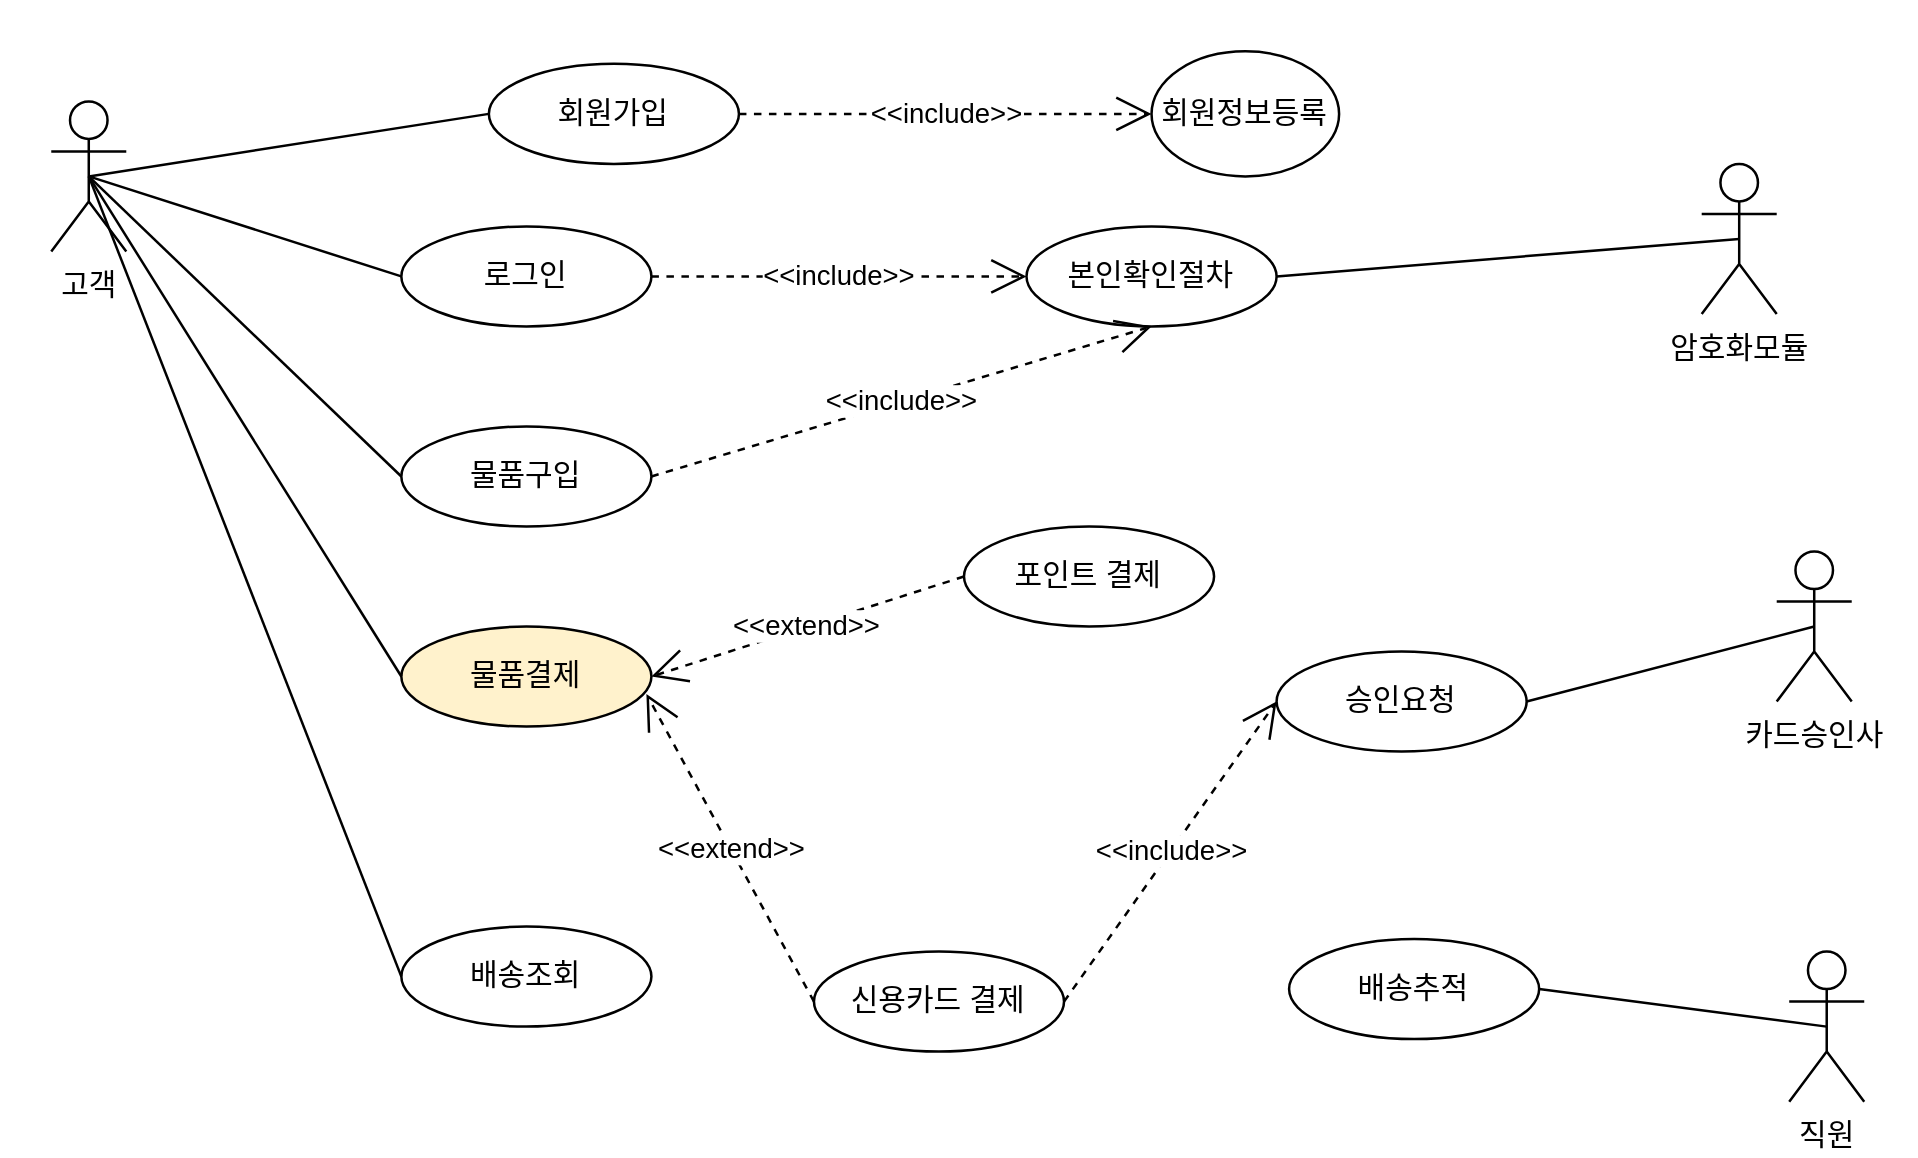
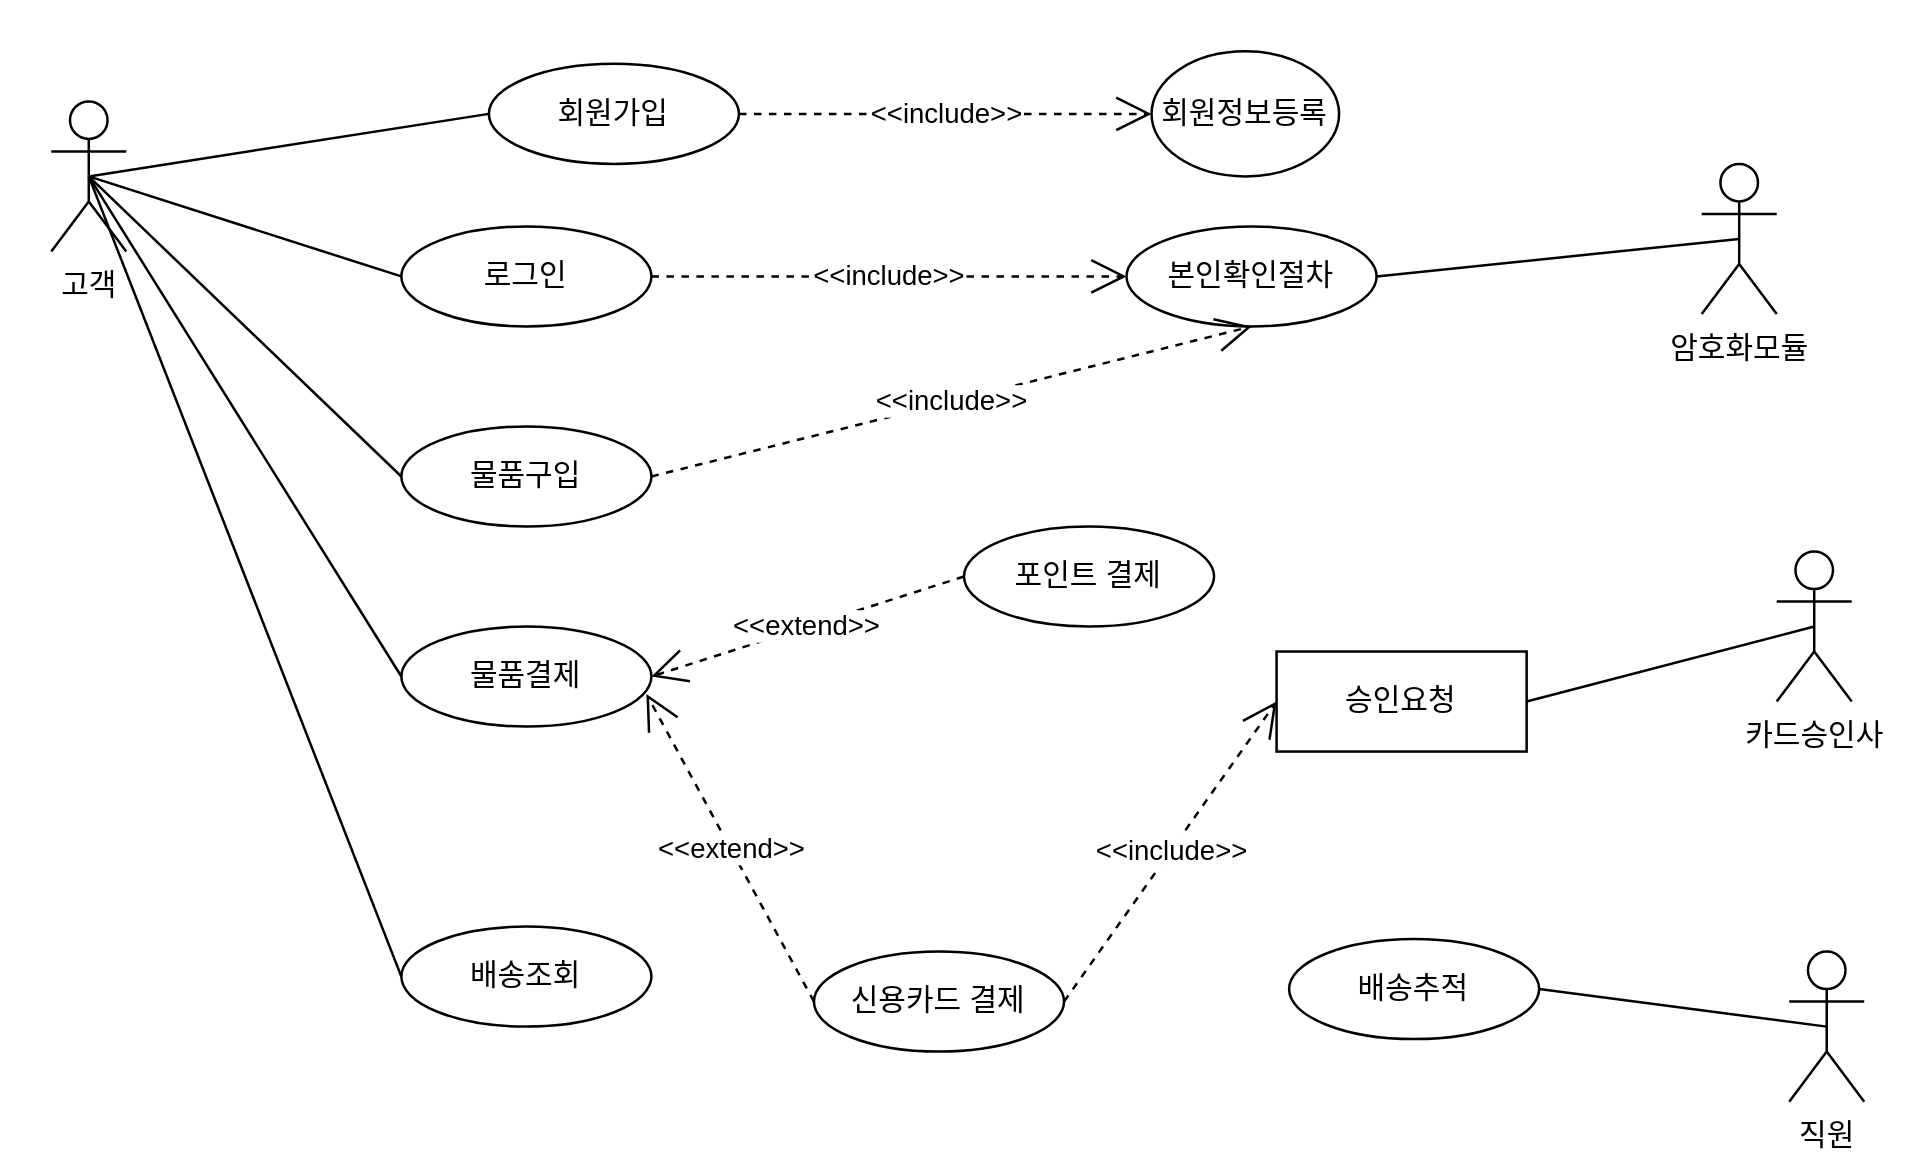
node "본인확인절차": moved (1151, 276) -> (1251, 276)
node "물품결제": fillcolor #fff2cc -> #ffffff
node "승인요청": shape ellipse -> rectangle
